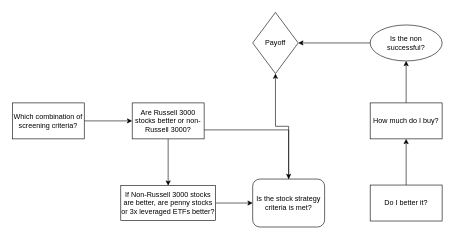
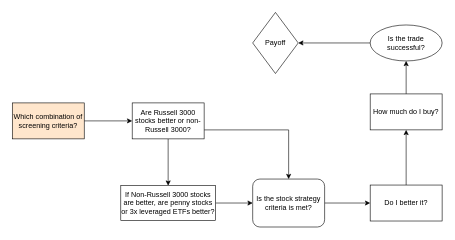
node "Is the non successful?": label "Is the non successful?" -> "Is the trade successful?"
edge "Is the stock strategy criteria is met?" -> "Payoff": now "Is the stock strategy criteria is met?" -> "Do I better it?"
node "Which combination of screening criteria?": fillcolor #ffffff -> #ffe6cc
node "How much do I buy?": moved (407, 121) -> (407, 112)
